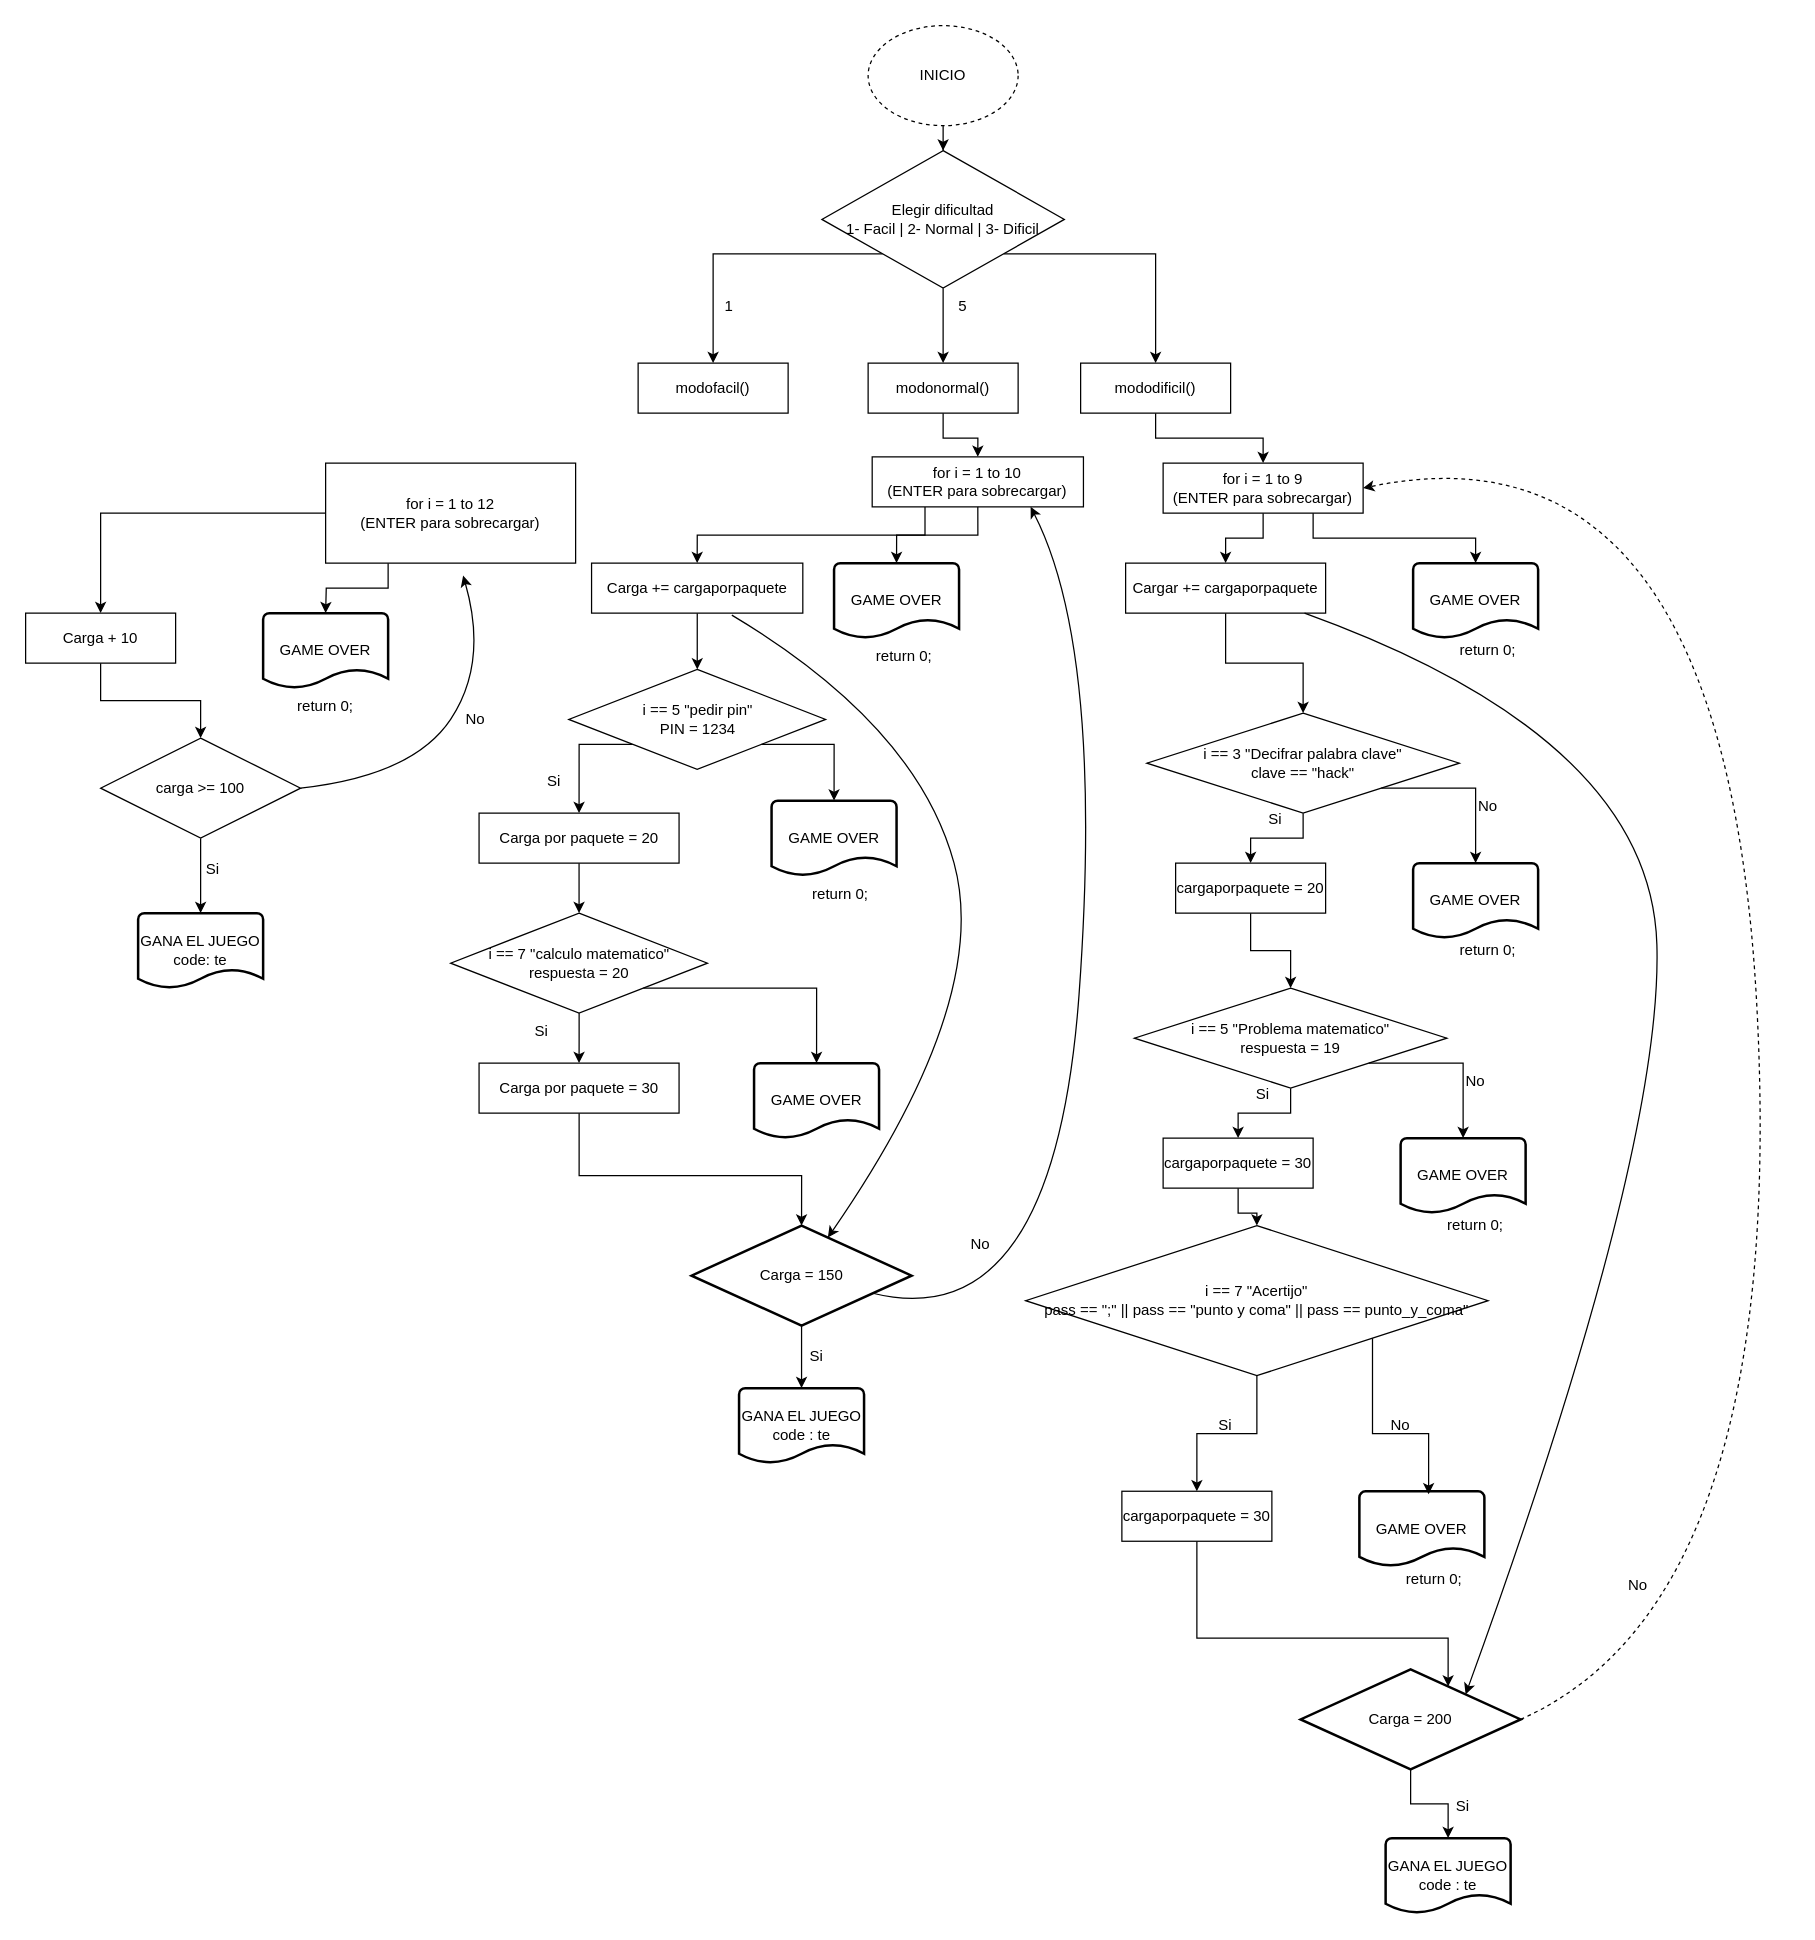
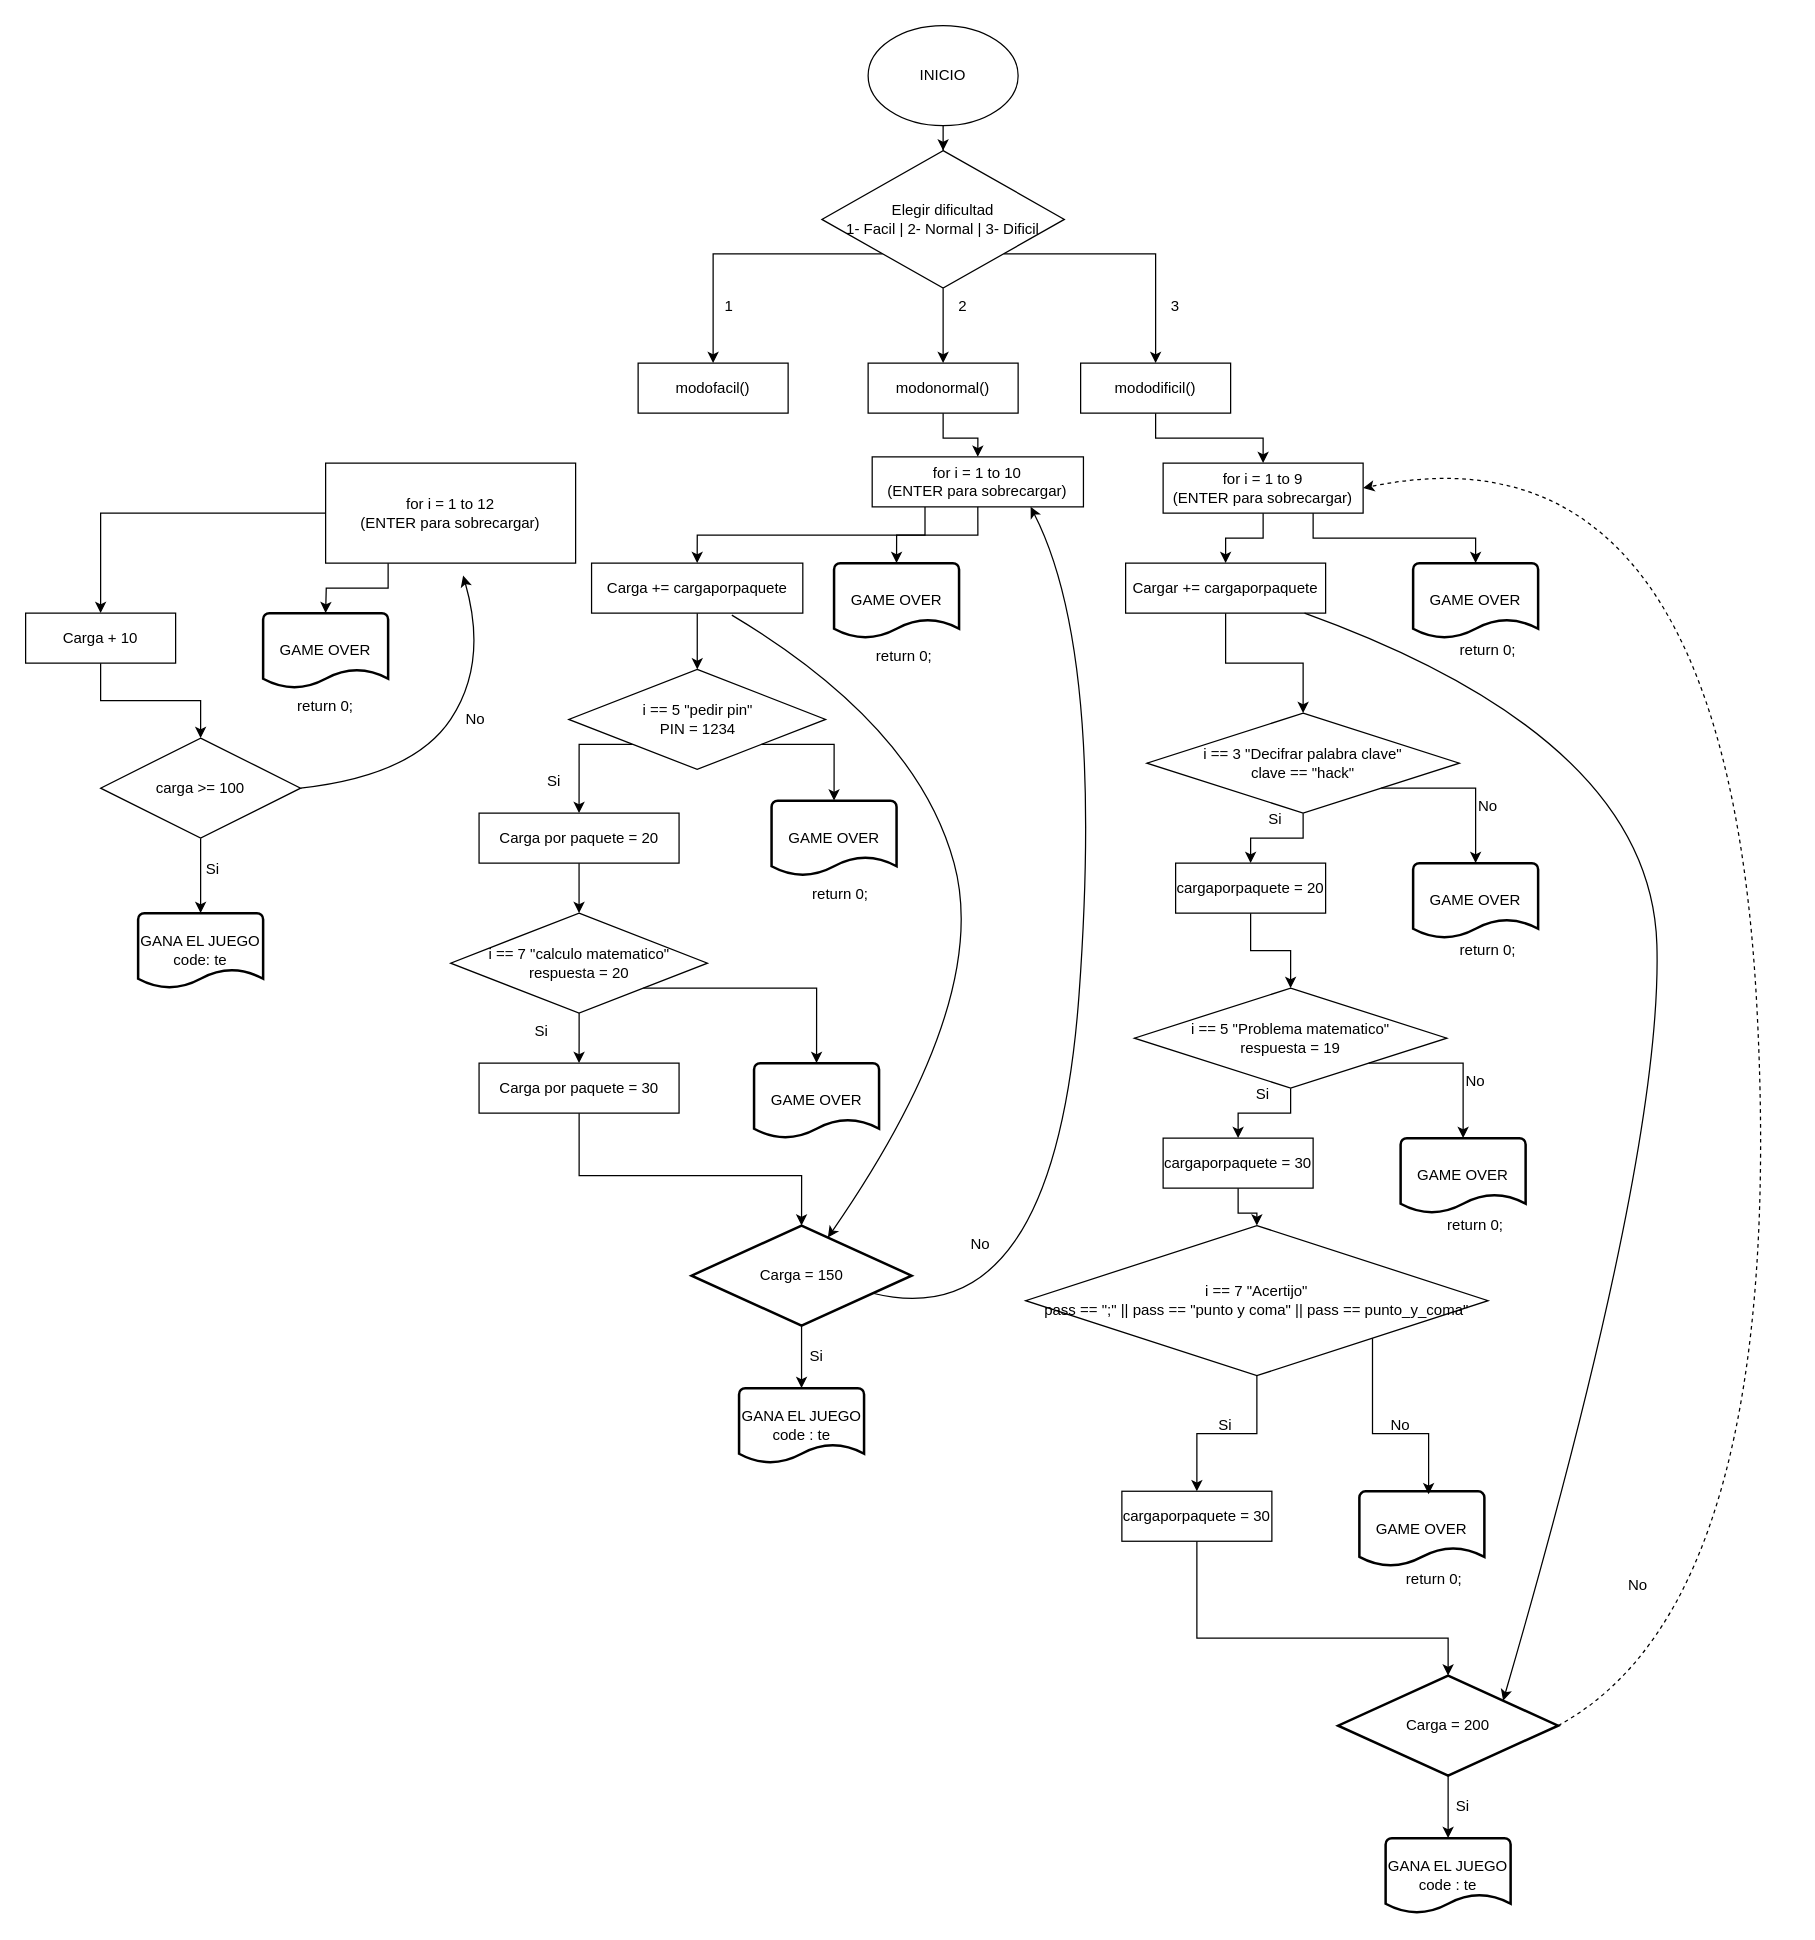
node "INICIO": style dashed -> solid
node "5": label "5" -> "2"
node "3": added
node "Carga = 200": moved (1411, 1719) -> (1448, 1726)
